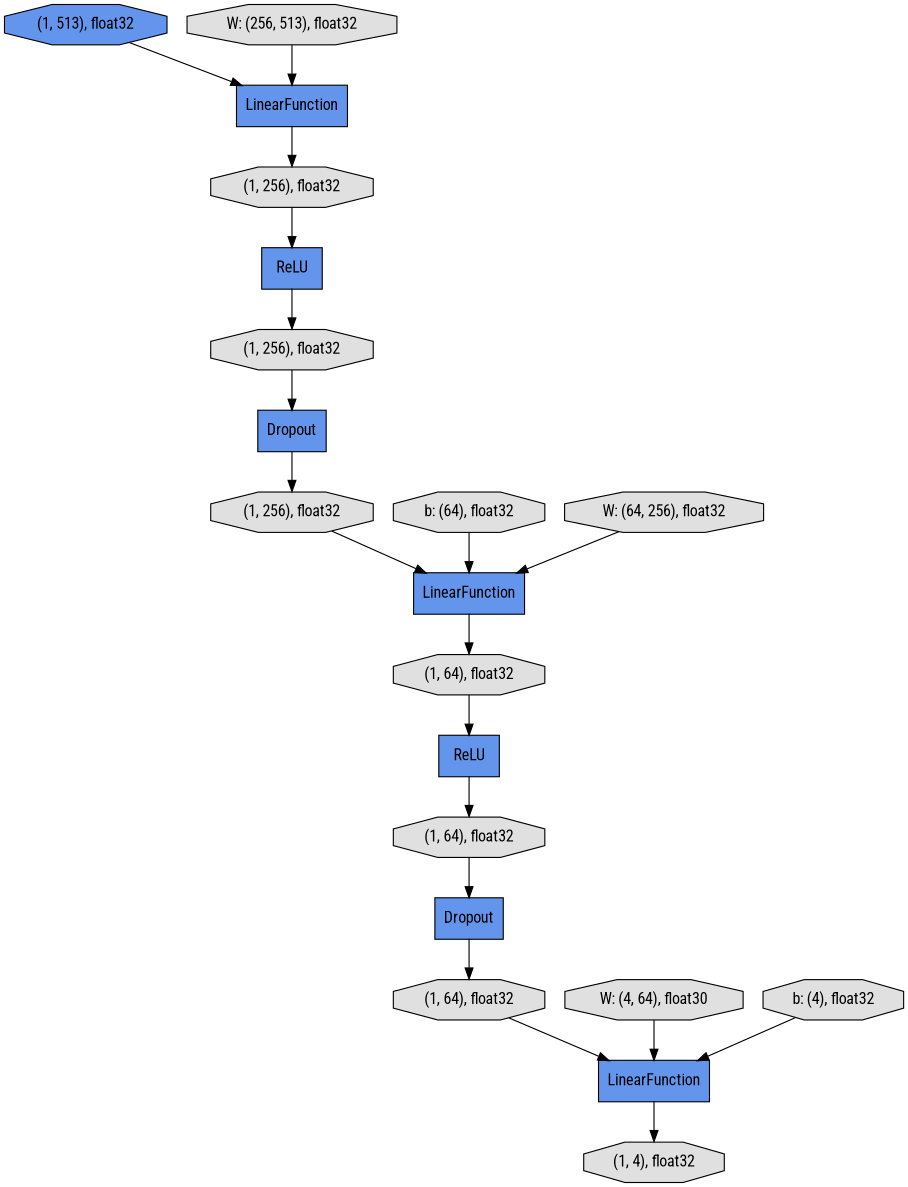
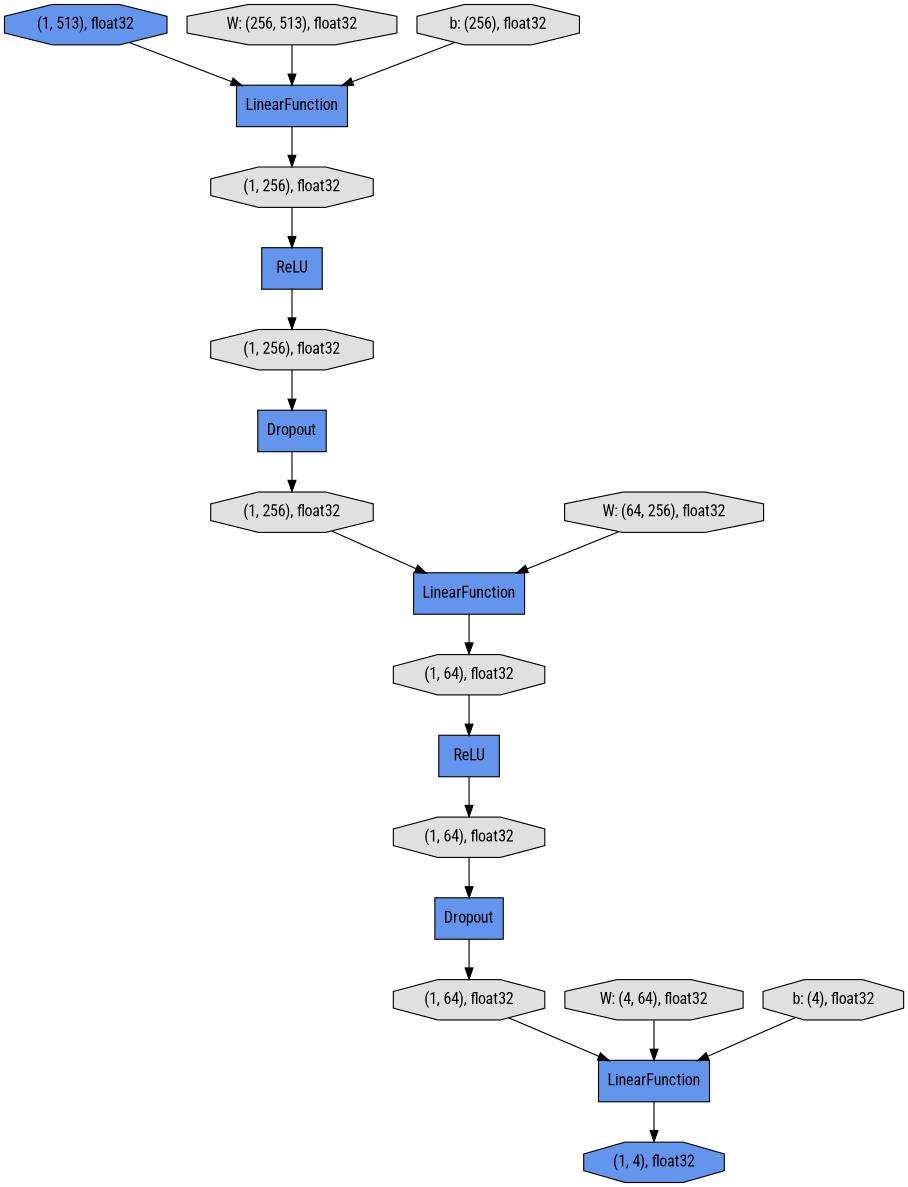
node "b: (256), float32": added
node "b: (64), float32": removed
node "W: (4, 64), float30": label "W: (4, 64), float30" -> "W: (4, 64), float32"
node "(1, 4), float32": fillcolor #e0e0e0 -> #6495ed
